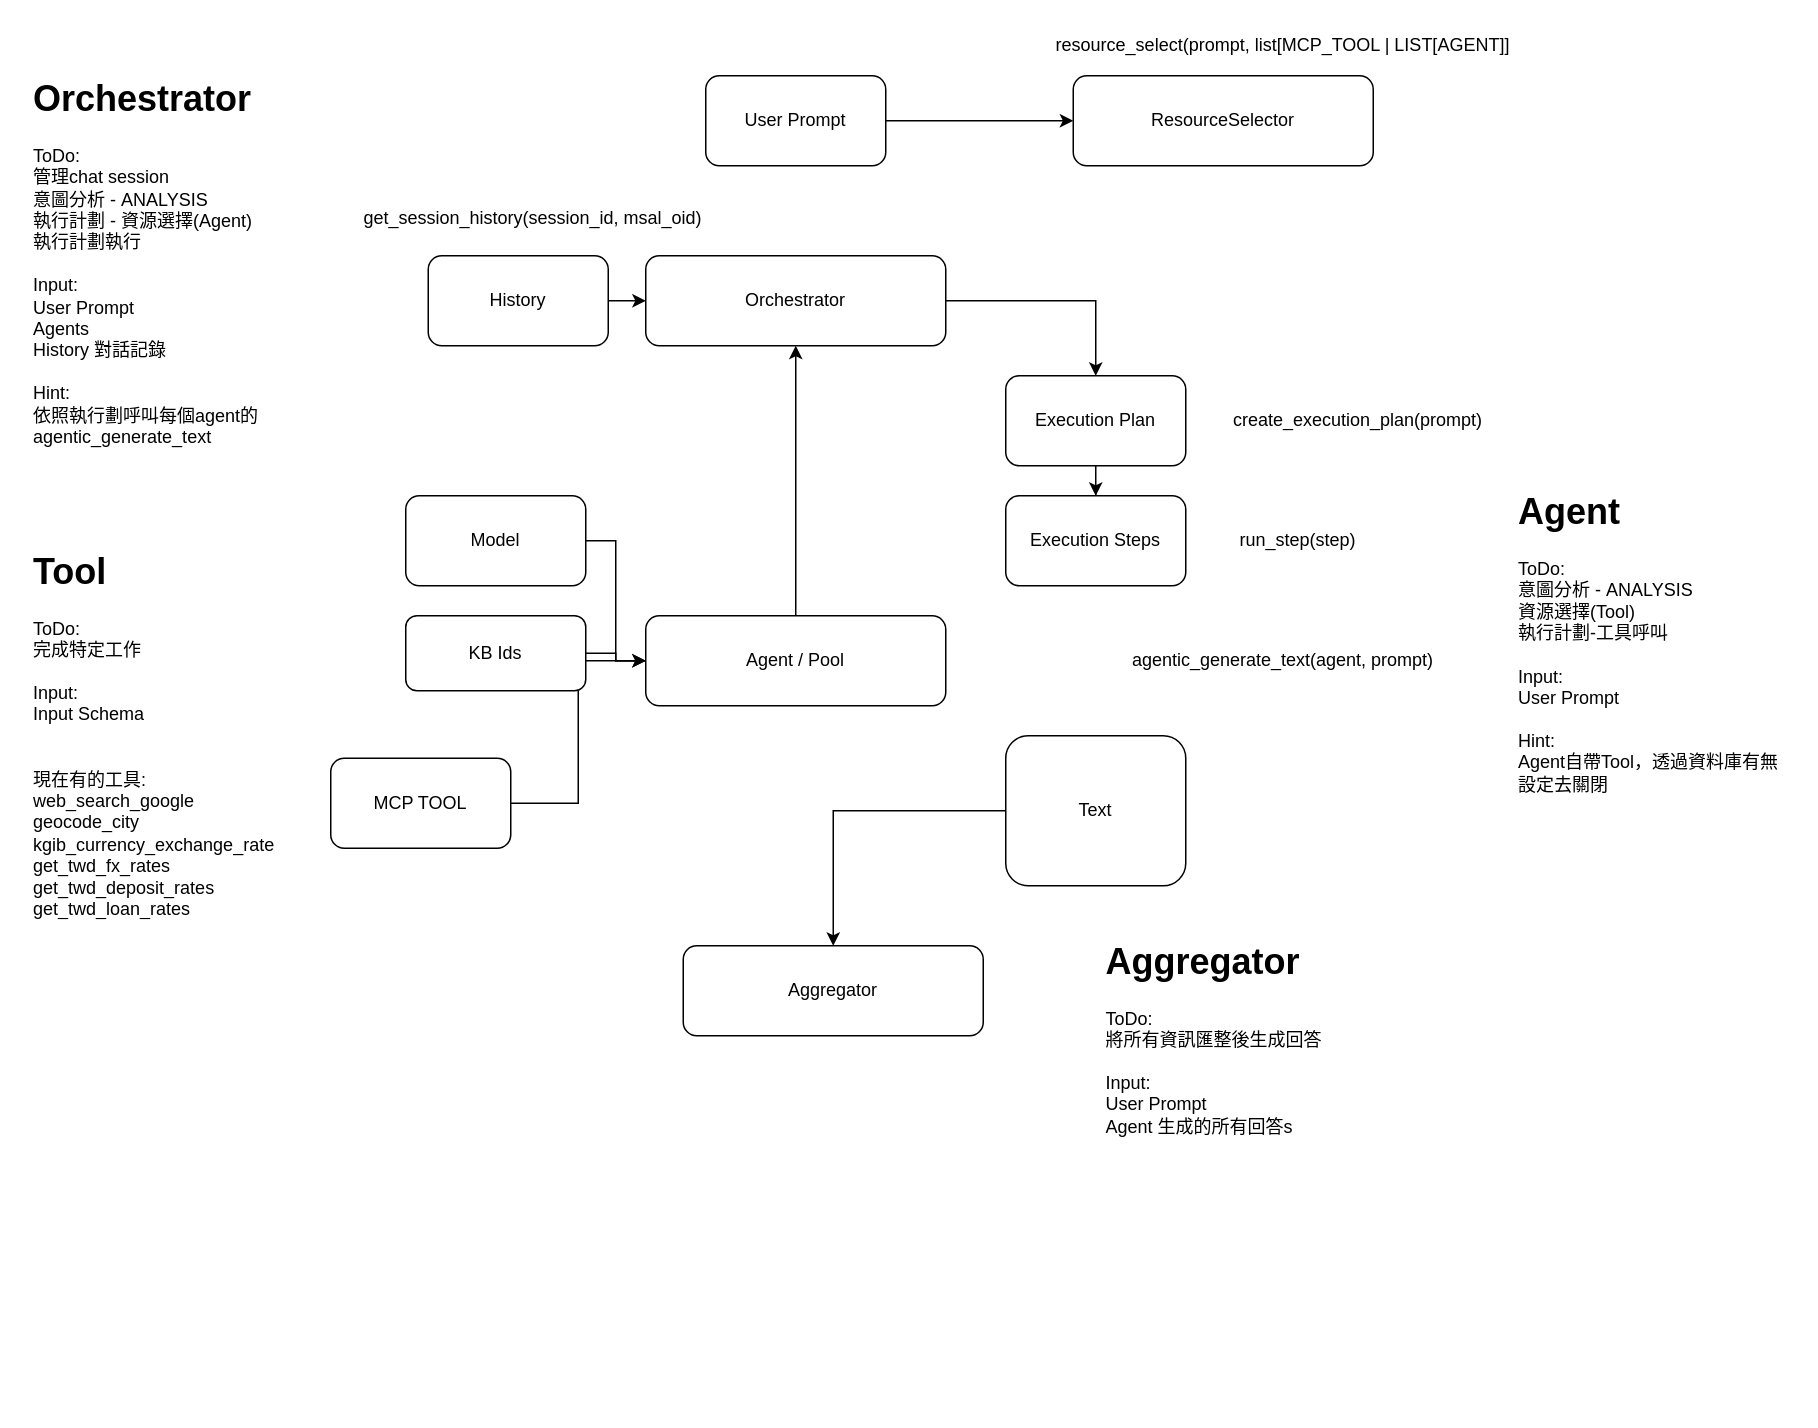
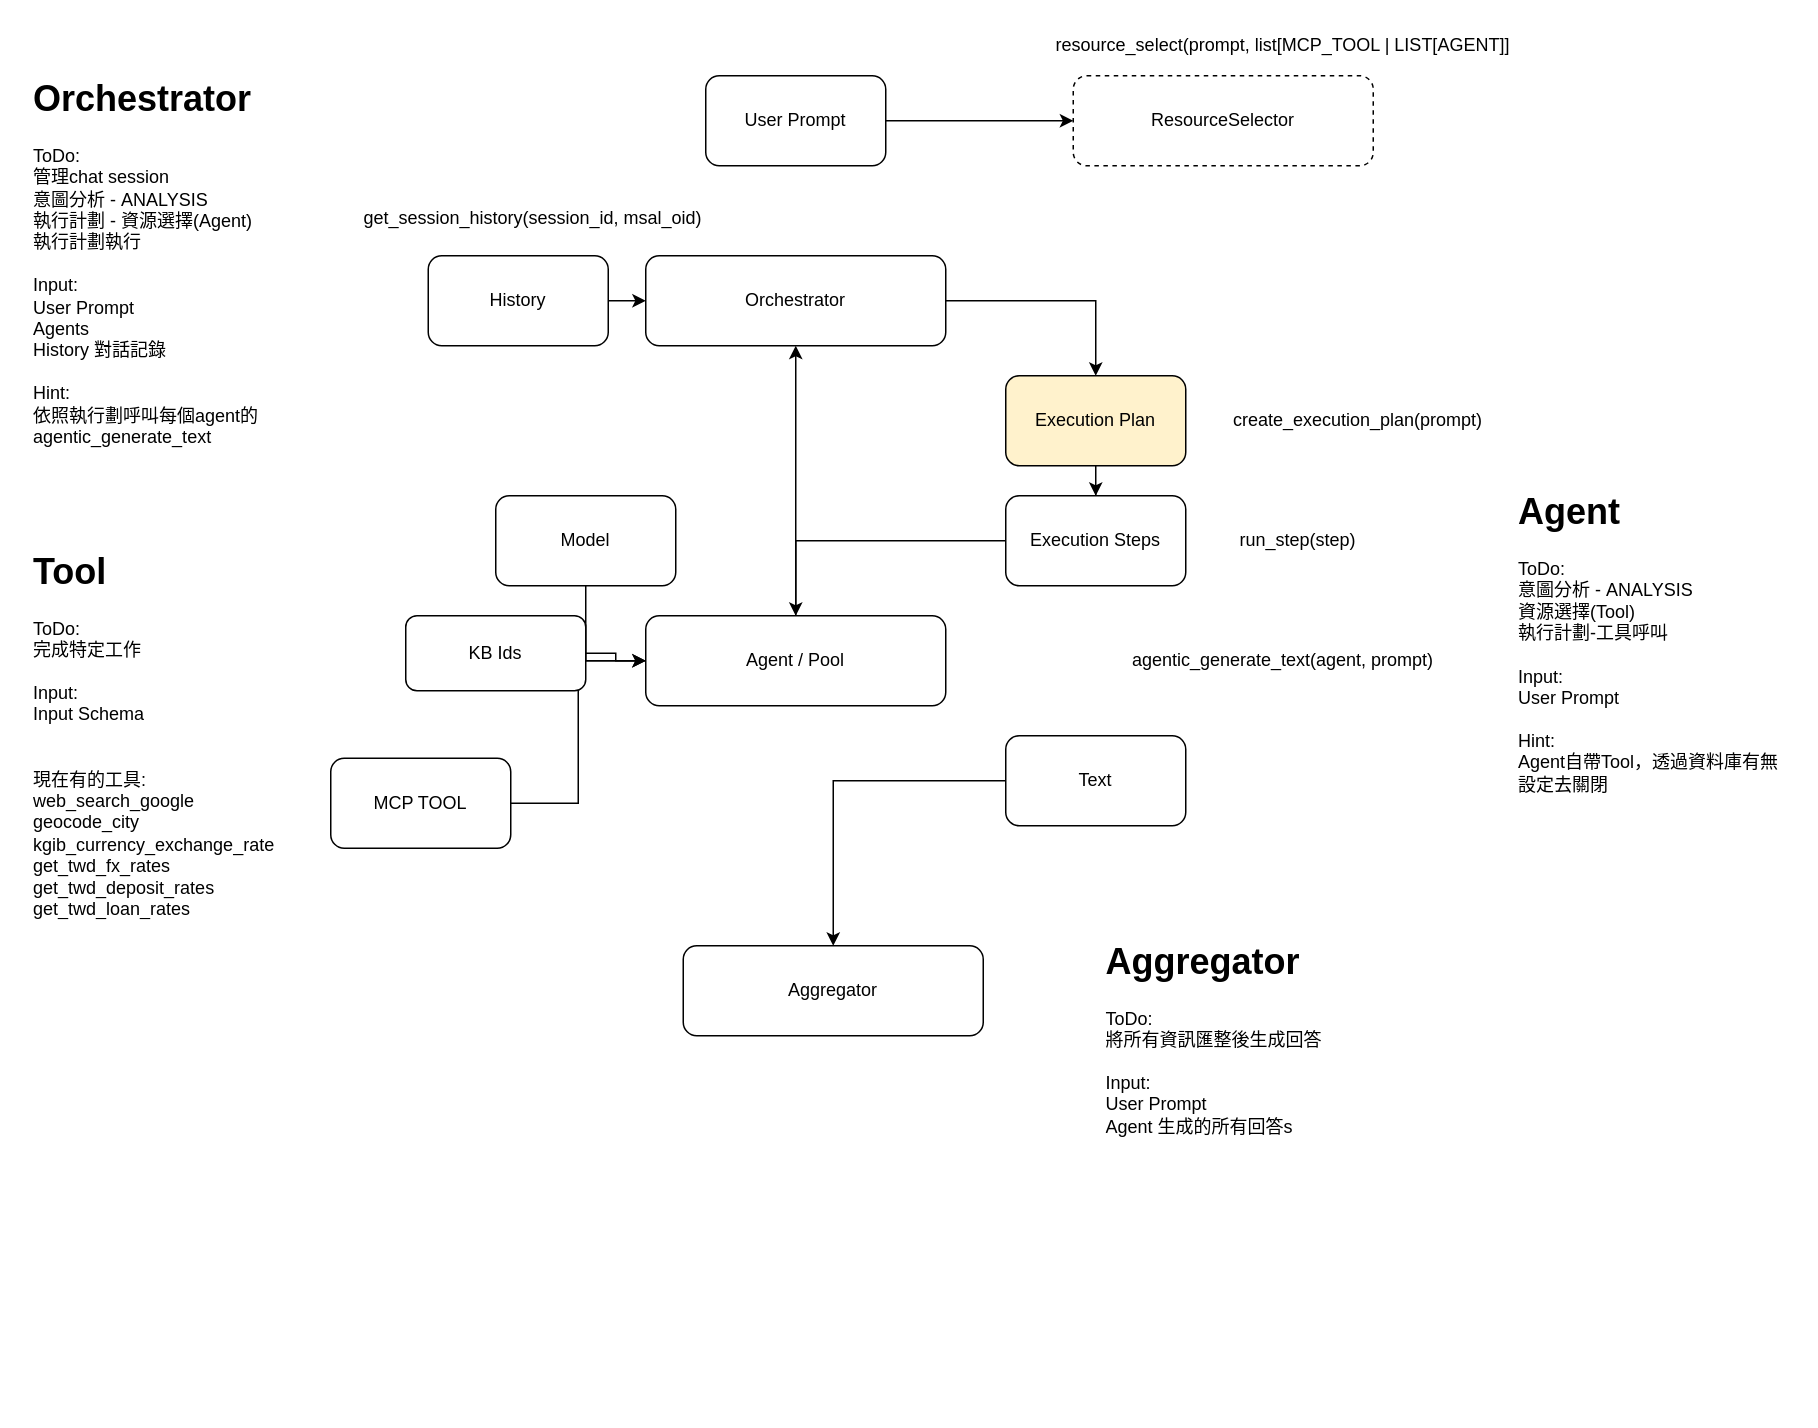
node "ResourceSelector": style solid -> dashed
node "Execution Plan": fillcolor #ffffff -> #fff2cc
node "Model": moved (496, 541) -> (586, 541)
edge "Execution Steps" -> "Agent / Pool": added
node "Text": size 180x150 -> 180x90
